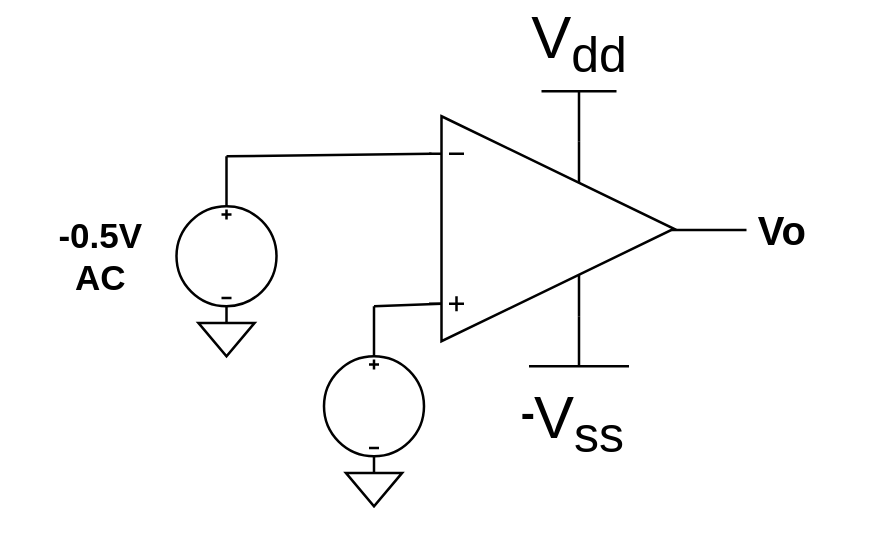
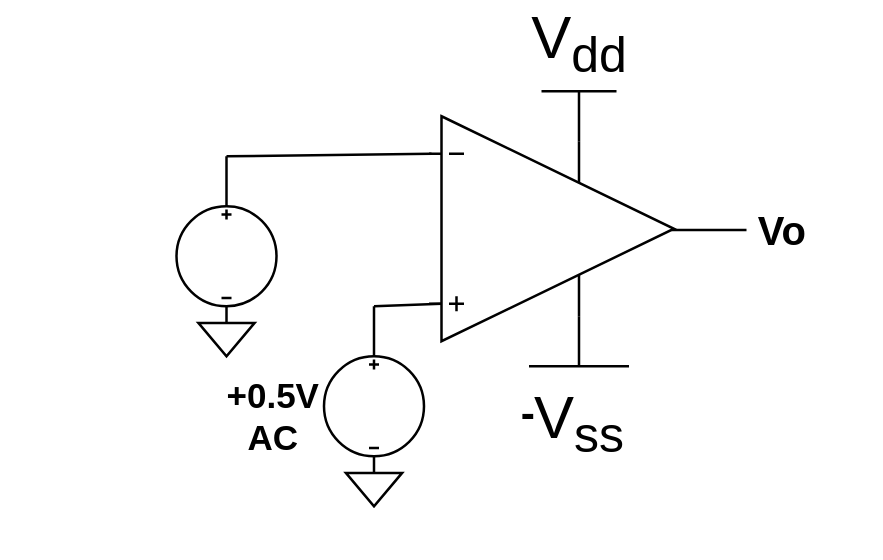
node "-0.5V AC": removed
node "+0.5V AC": added
